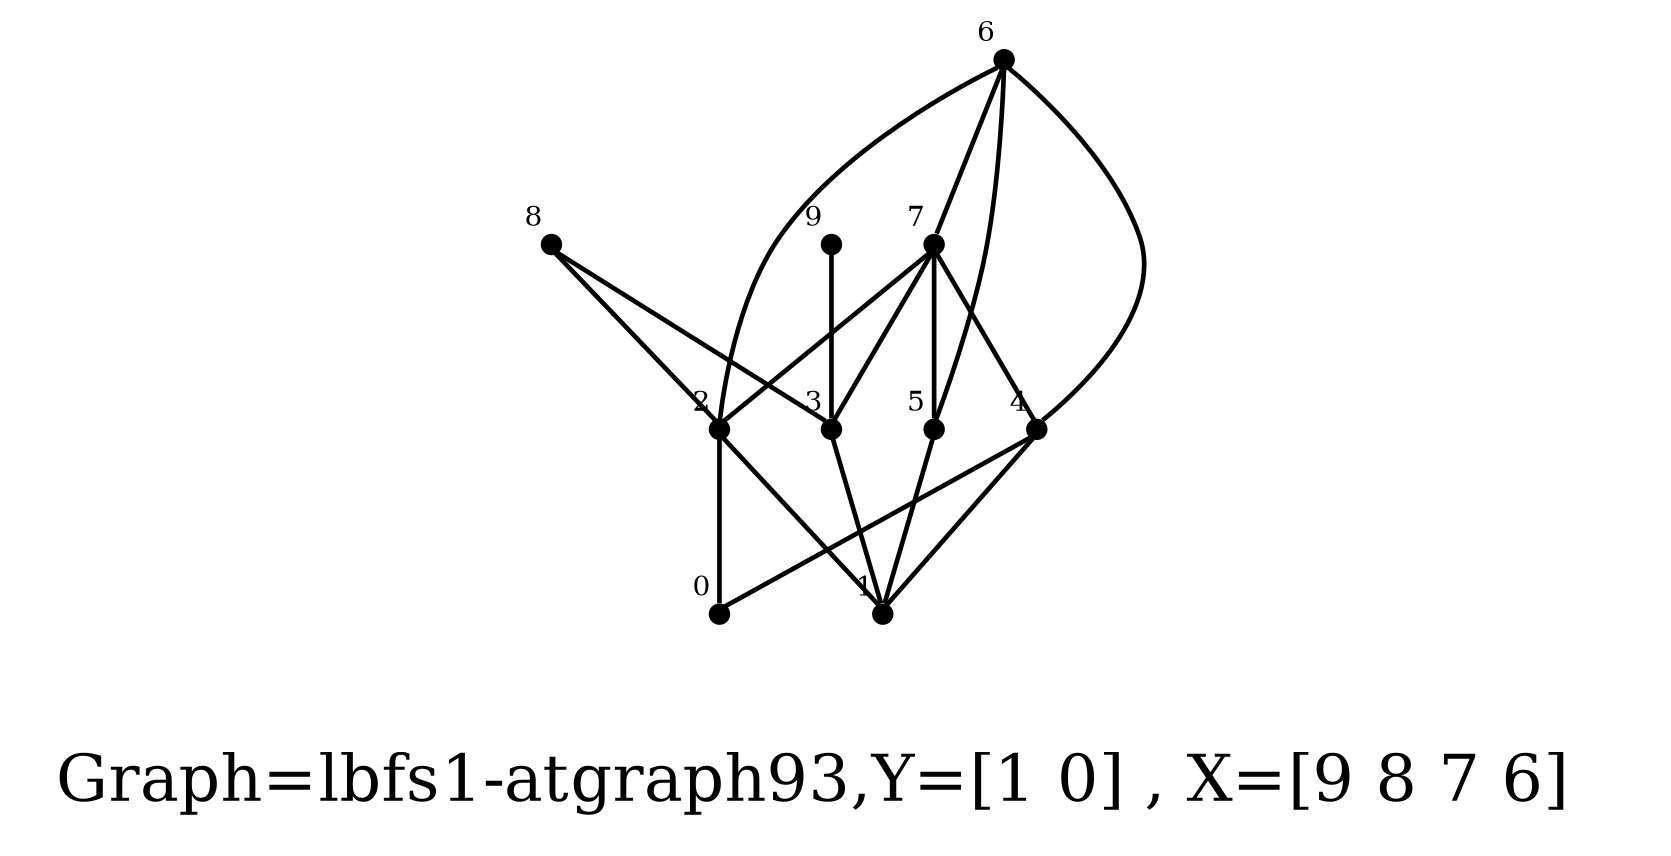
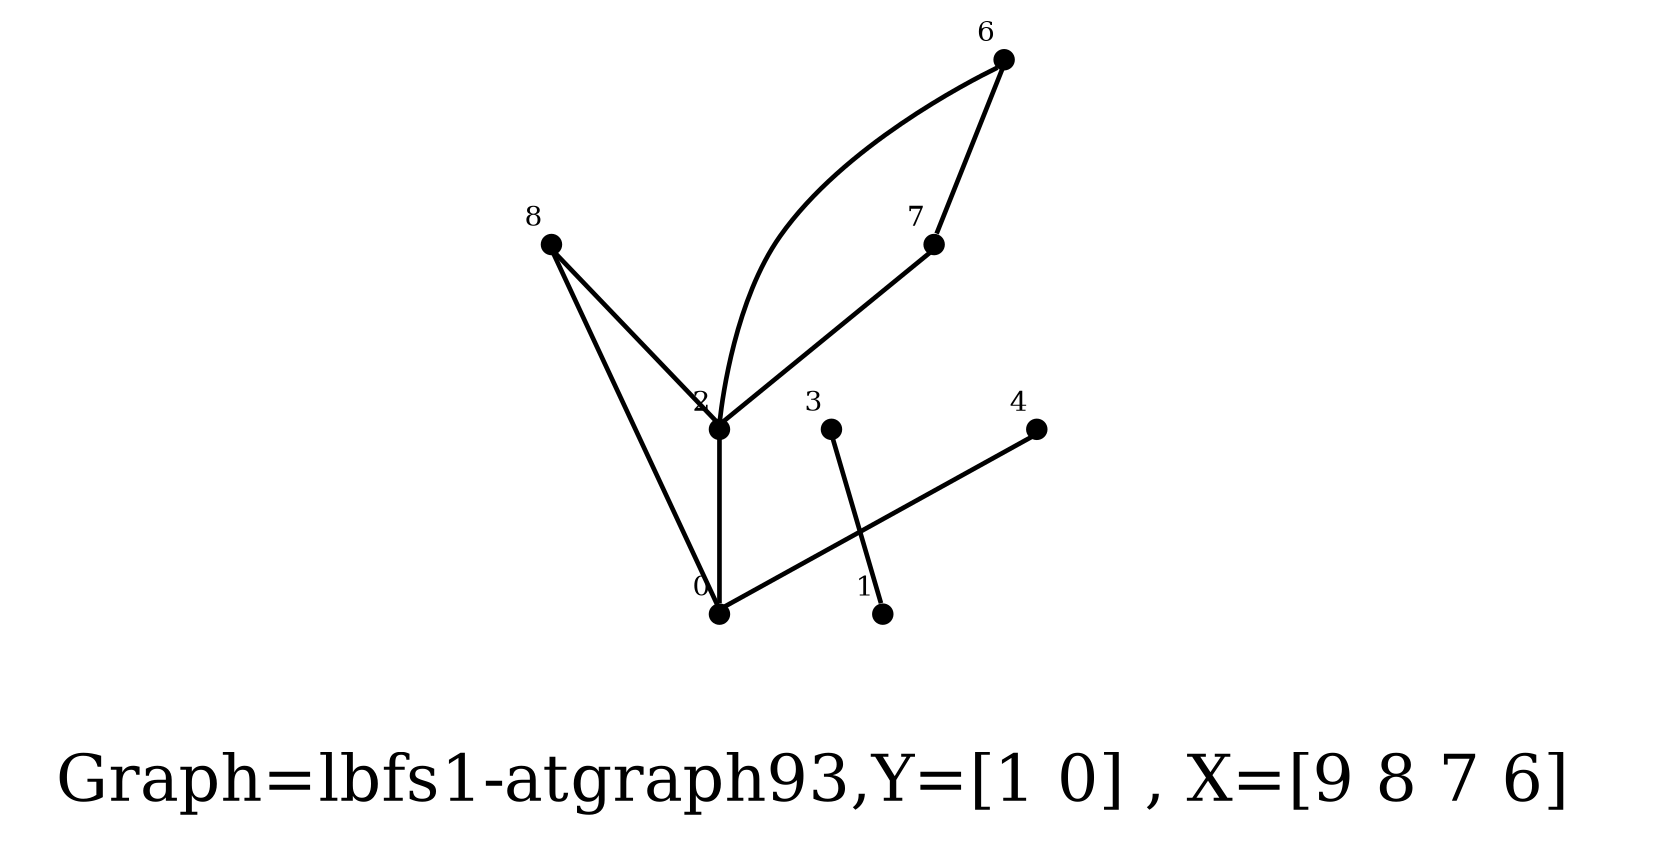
edge "6" -- "4": removed
node "9": removed
edge "8" -- "3": now "8" -- "0"
edge "7" -- "3": removed
edge "7" -- "4": removed
node "5": removed
edge "2" -- "1": removed
edge "4" -- "1": removed
